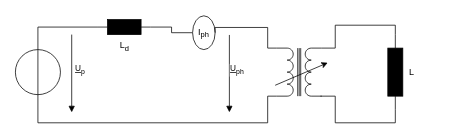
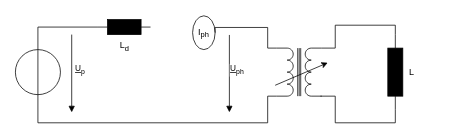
edge "Ld" -- "Iph": removed
